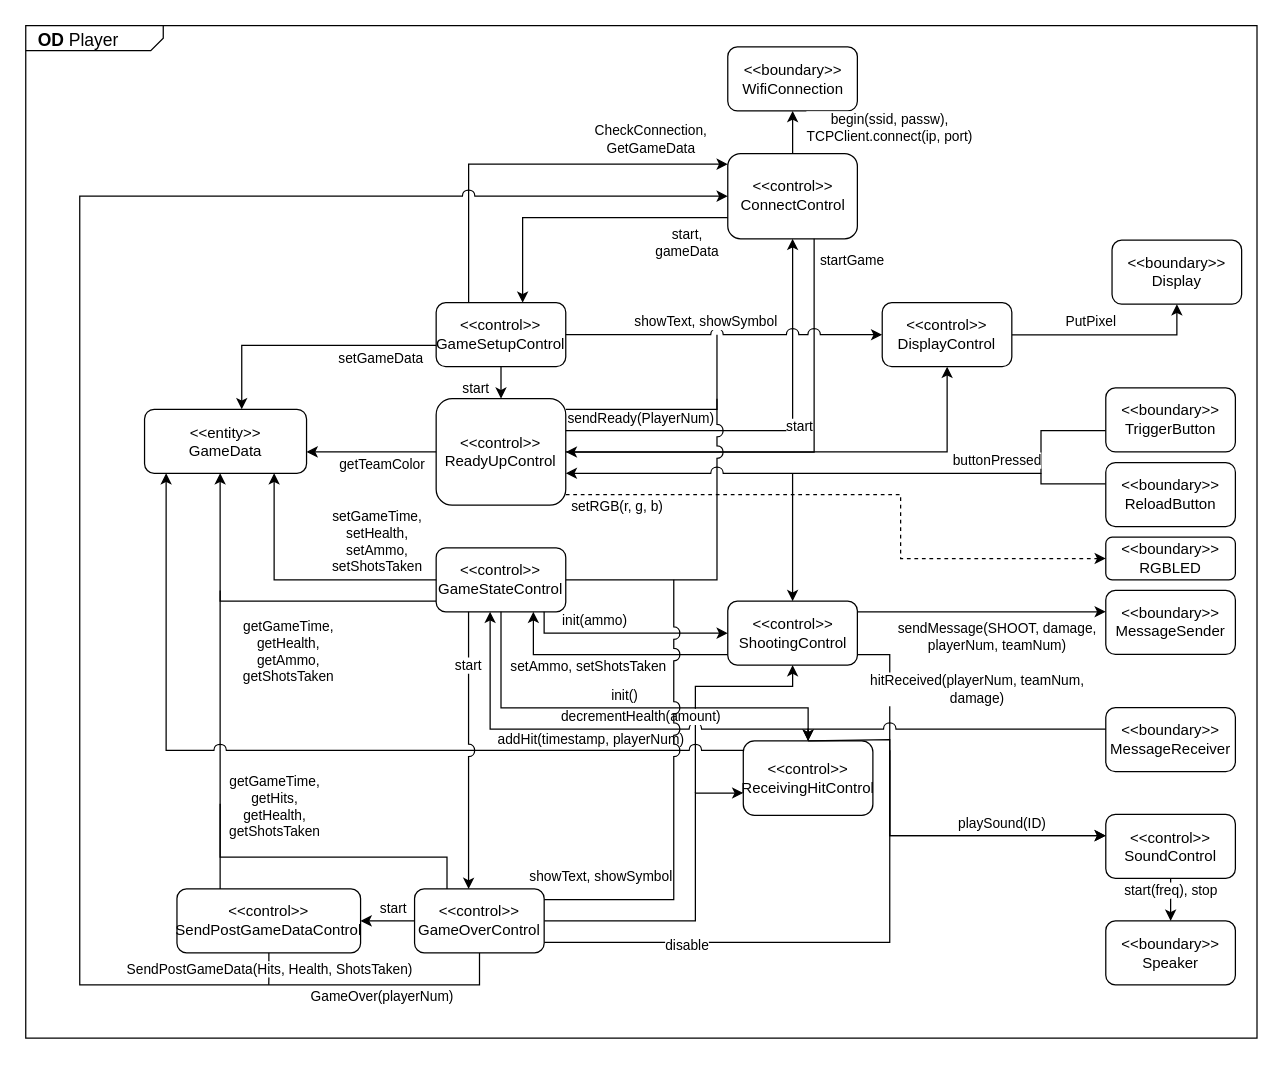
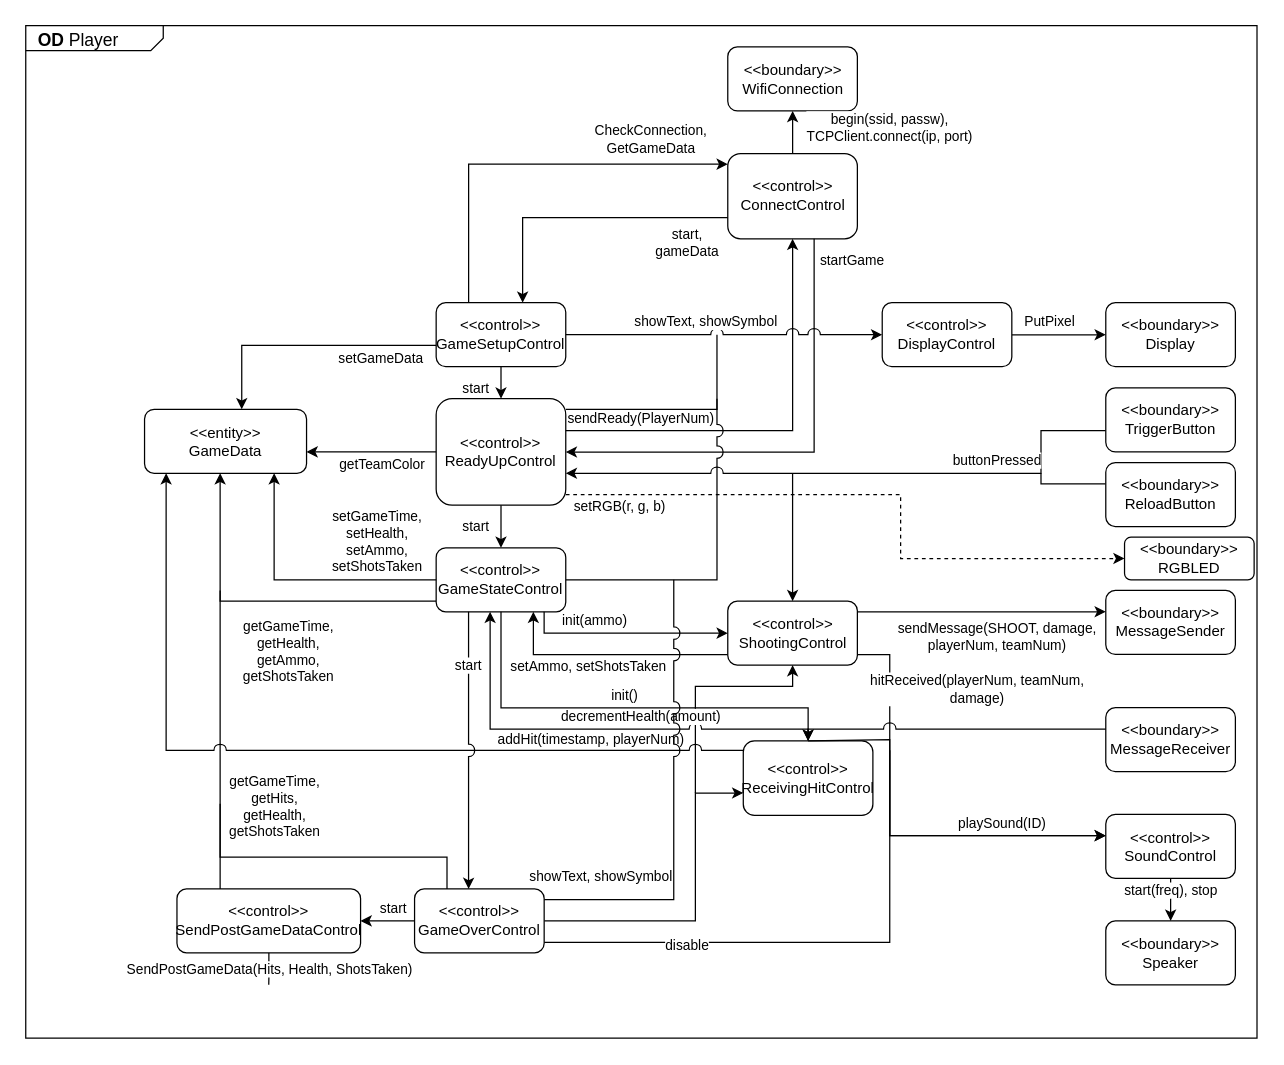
node "<<boundary>> Display": moved (1177, 272) -> (1170, 335)
edge "<<control>> ReadyUpControl" -> "<<control>> DisplayControl": now "<<control>> ReadyUpControl" -> "<<control>> GameStateControl"
edge "<<control>> GameOverControl" -> "<<control>> ConnectControl": removed, label "GameOver(playerNum)"
node "<<boundary>> RGBLED": moved (1170, 559) -> (1189, 559)
